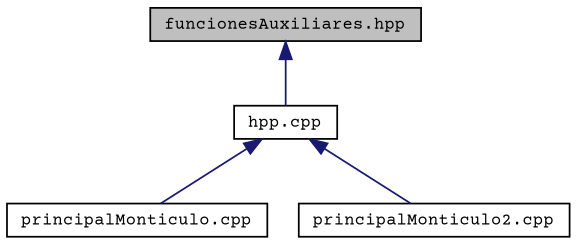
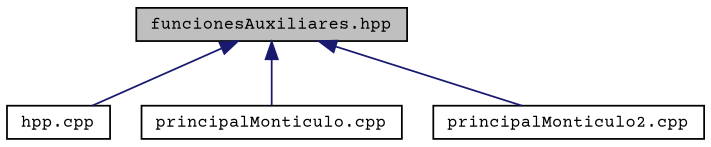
edge "principalMonticulo.cpp" -> "hpp.cpp": now "principalMonticulo.cpp" -> "funcionesAuxiliares.hpp"
edge "principalMonticulo2.cpp" -> "hpp.cpp": now "principalMonticulo2.cpp" -> "funcionesAuxiliares.hpp"
